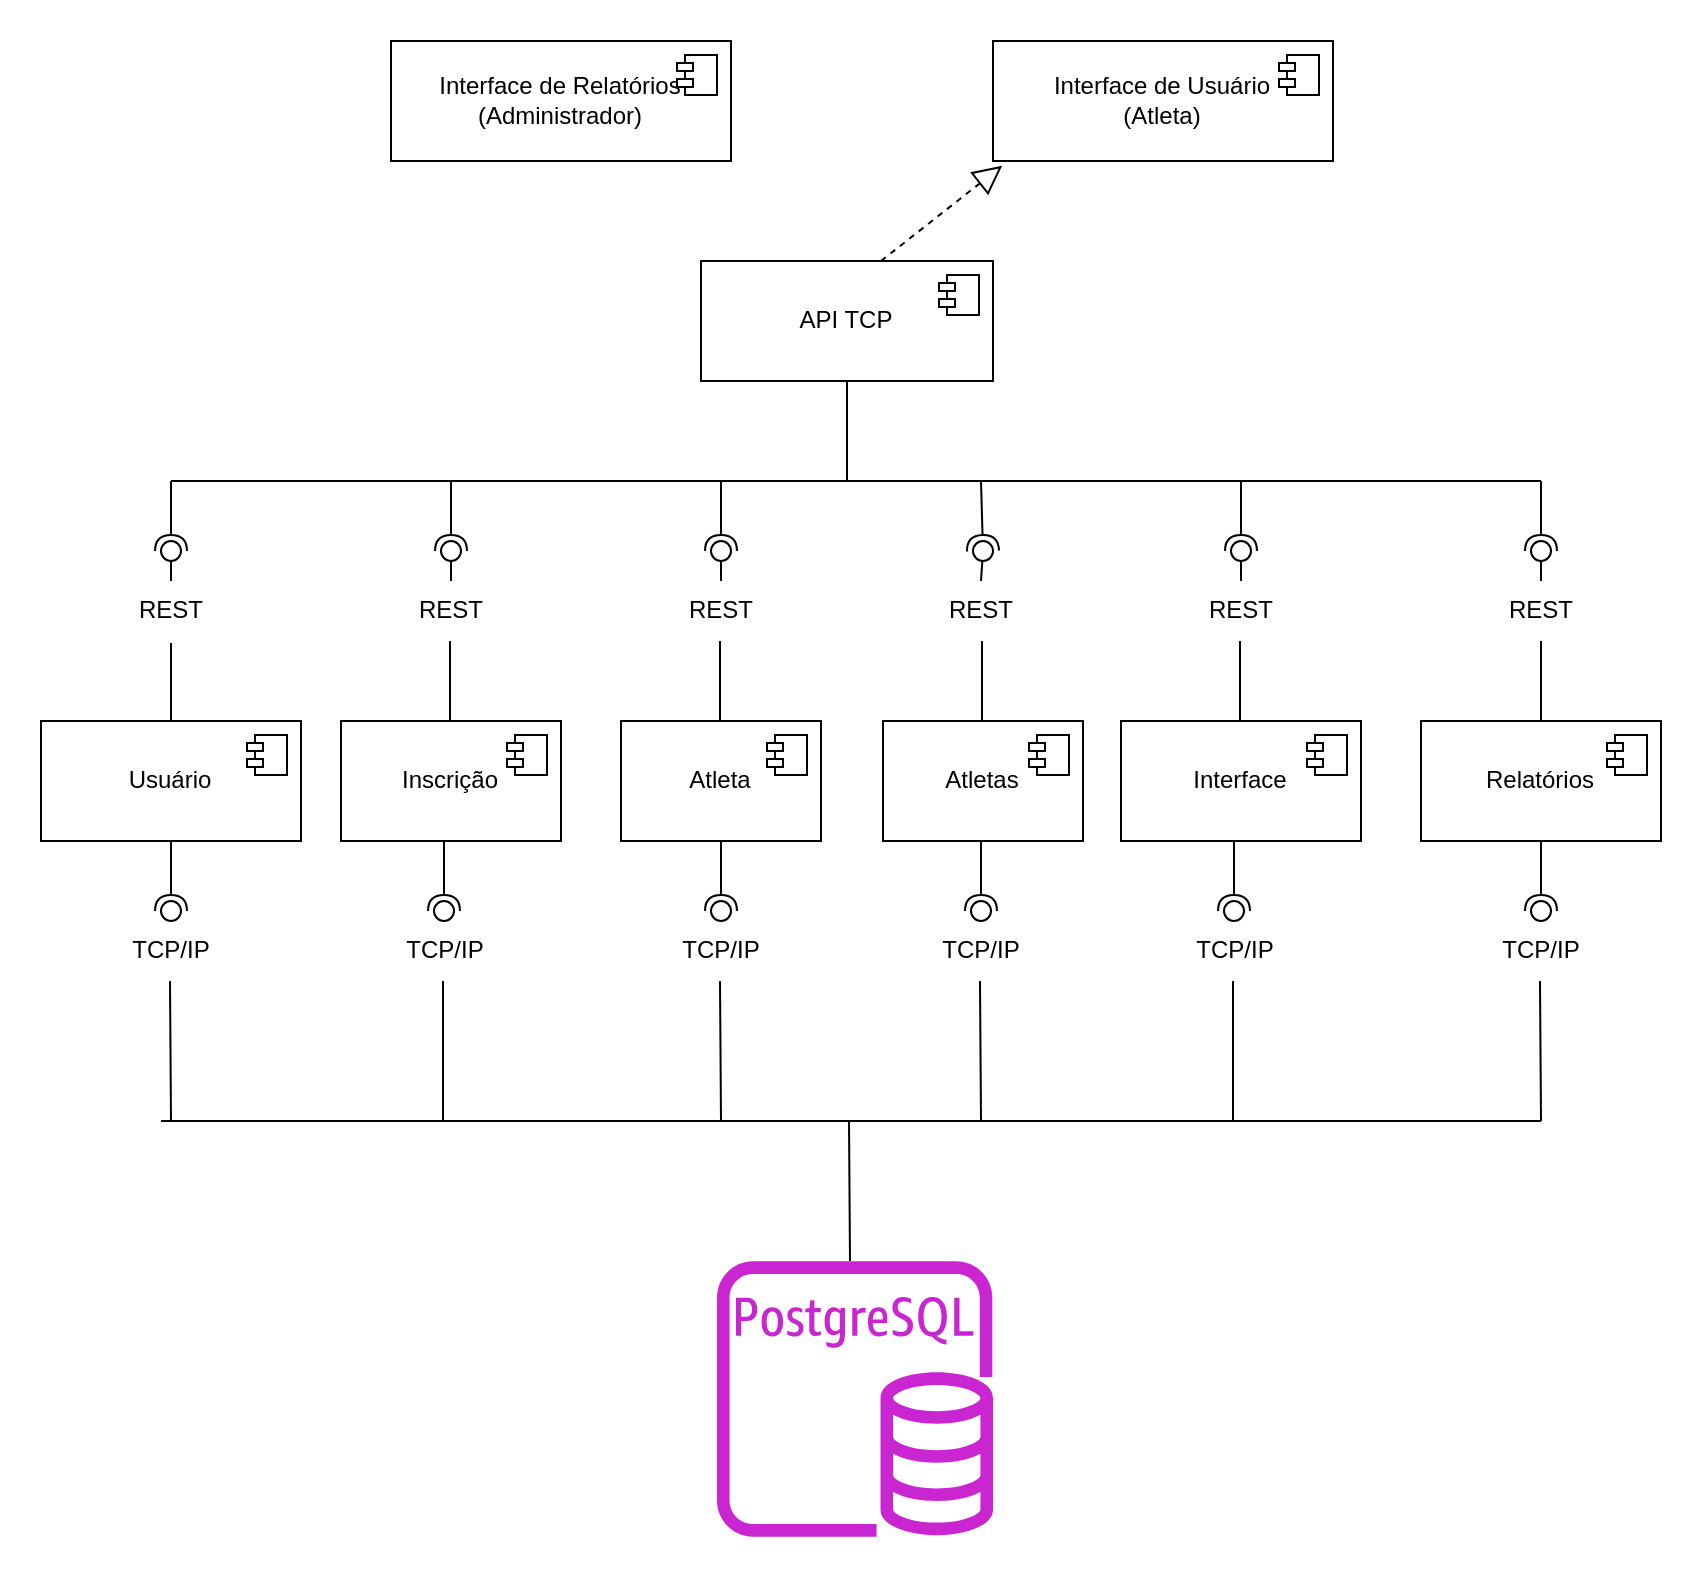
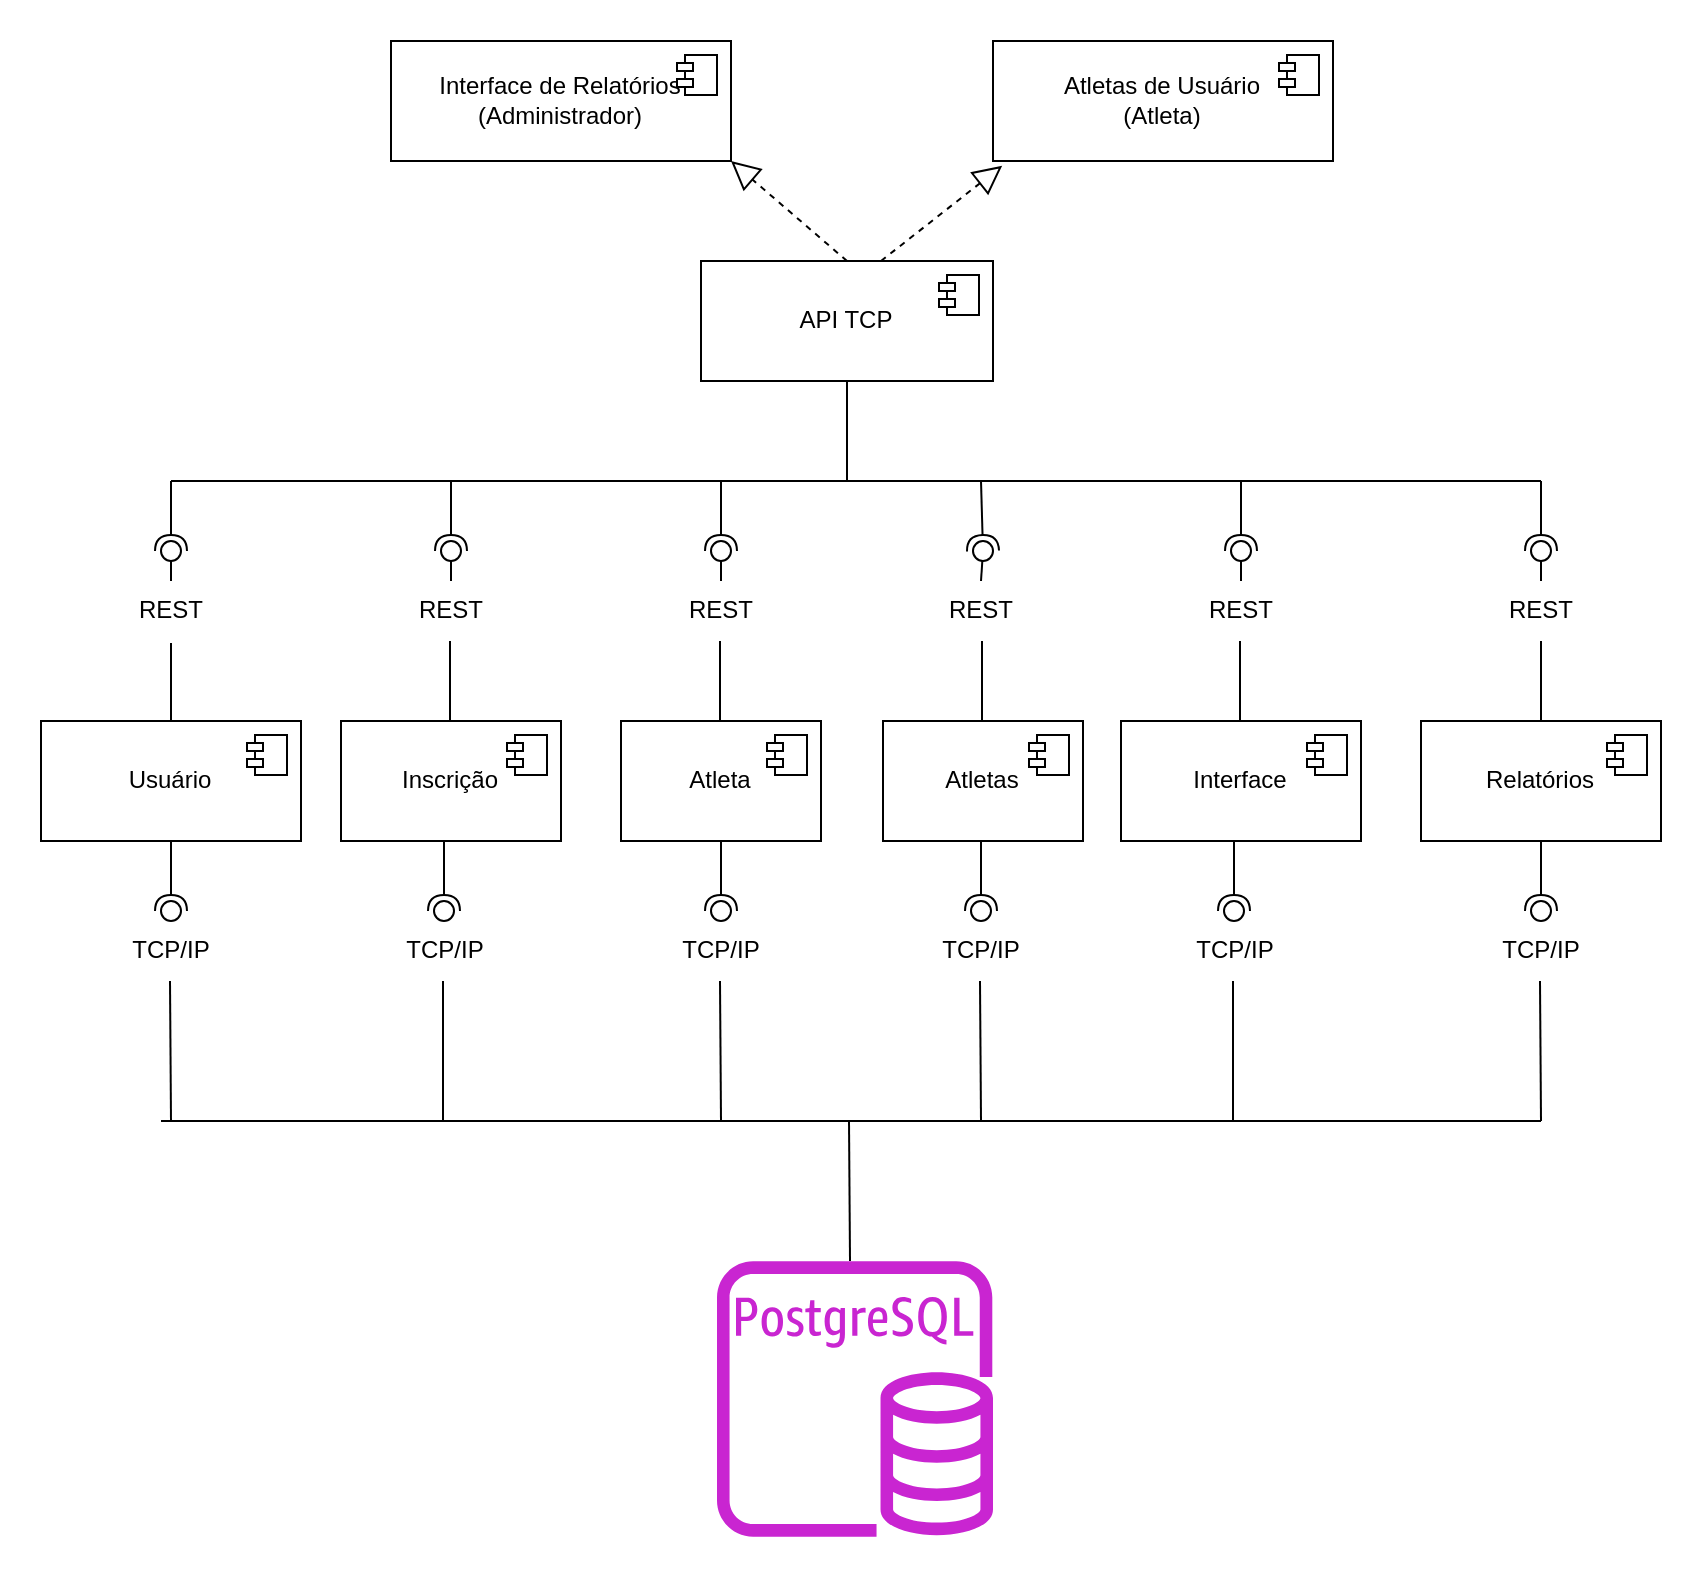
node "Interface de Usuário (Atleta)": label "Interface de Usuário (Atleta)" -> "Atletas de Usuário (Atleta)"
edge "API TCP" -> "Interface de Relatórios (Administrador)": added
